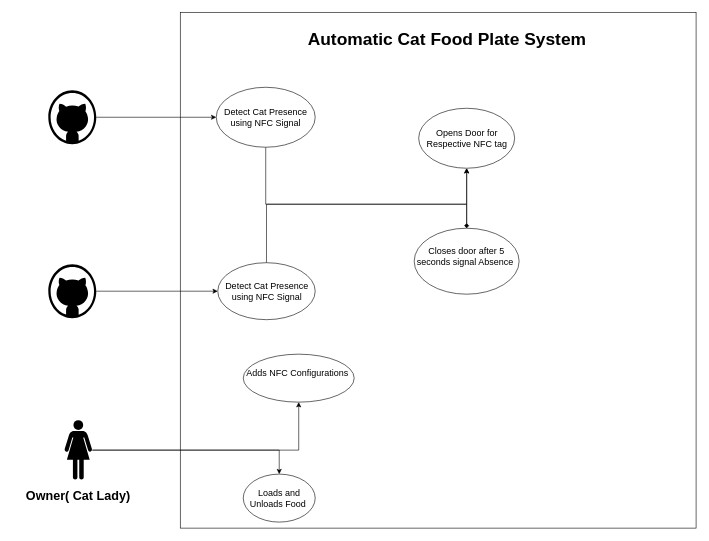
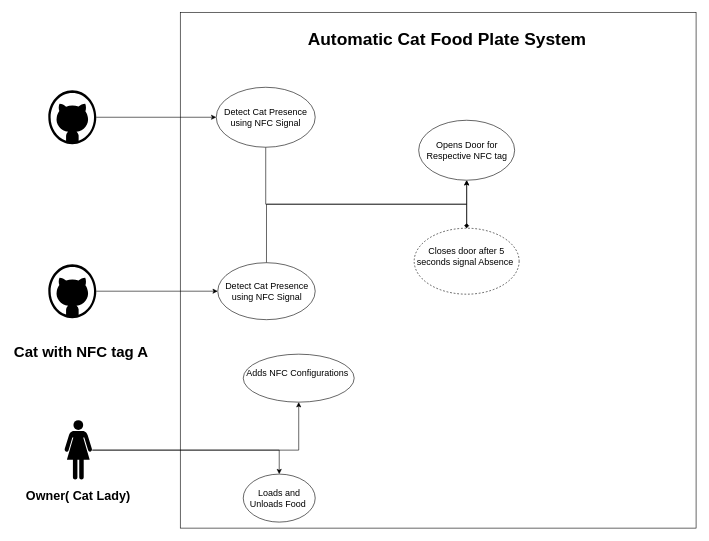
node "Opens Door for Respective NFC tag": moved (467, 138) -> (467, 150)
node "Closes door after 5 seconds signal Absence": style solid -> dashed
node "Cat with NFC tag A": added
